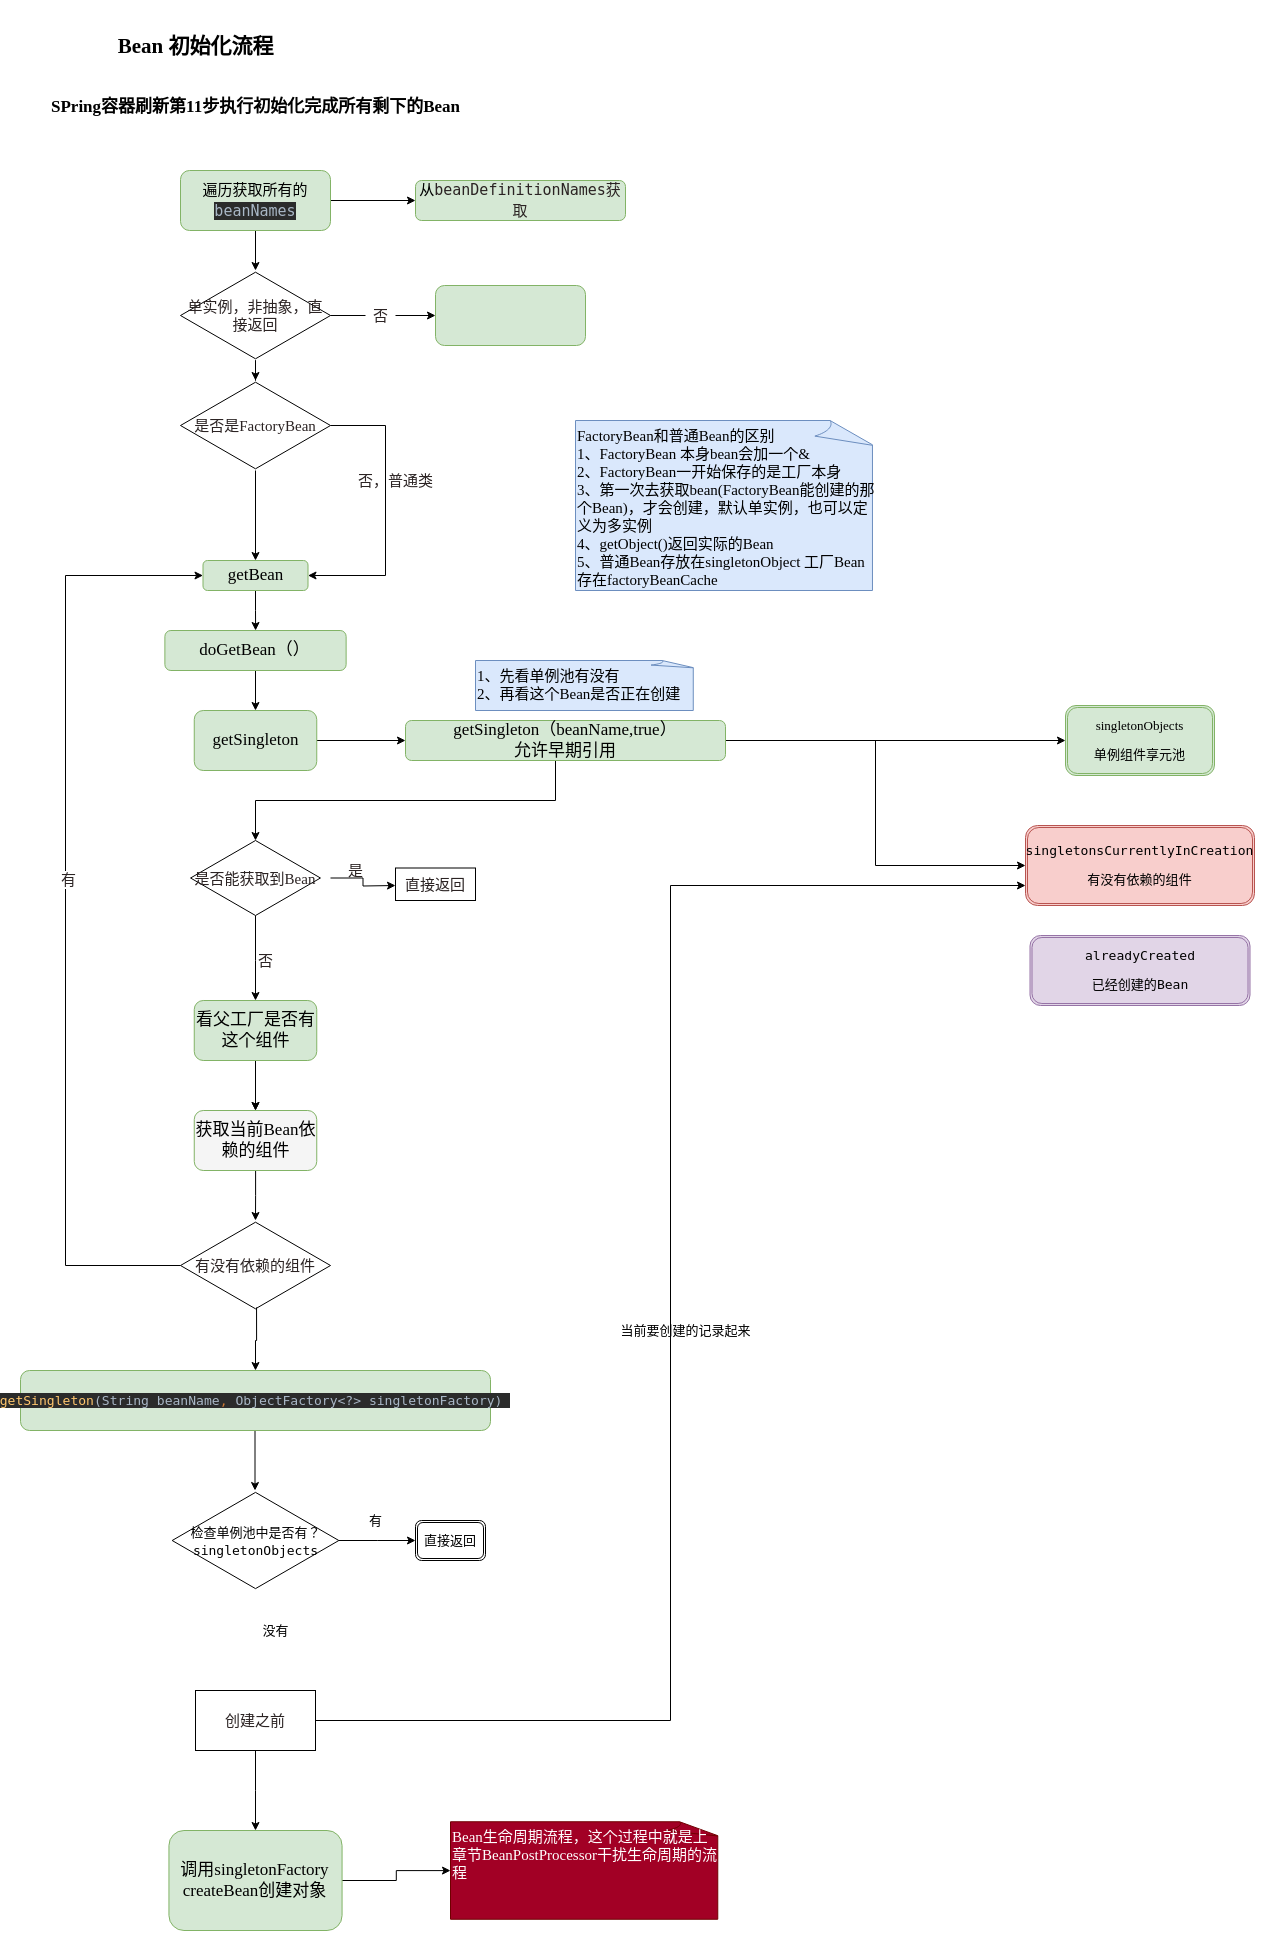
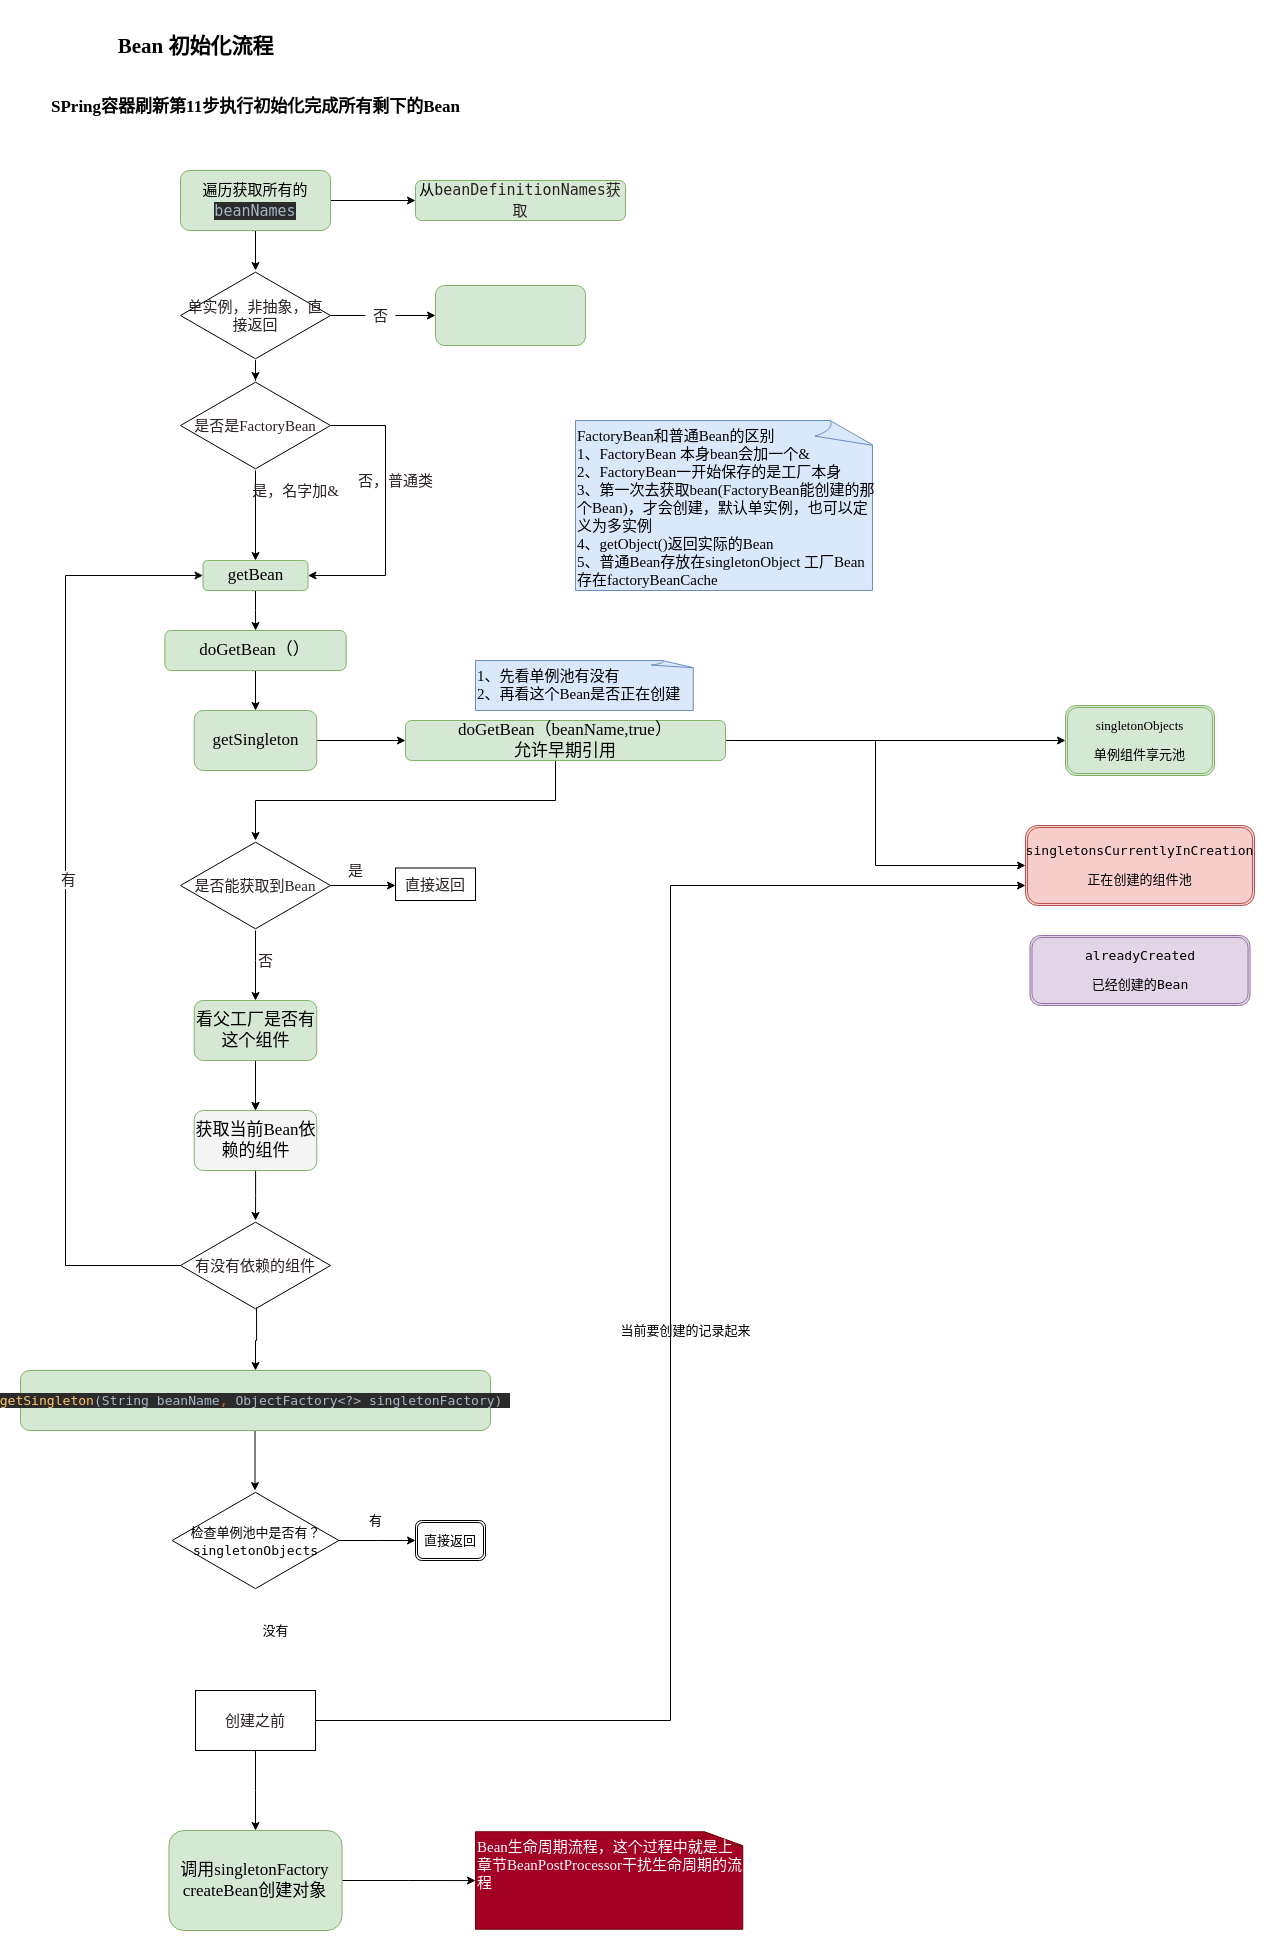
node "是，名字加&": added
node "getSingleton（beanName,true） 允许早期引用": label "getSingleton（beanName,true） 允许早期引用" -> "doGetBean（beanName,true） 允许早期引用"
node "singletonsCurrentlyInCreation有没有依赖的组件": label "singletonsCurrentlyInCreation有没有依赖的组件" -> "singletonsCurrentlyInCreation正在创建的组件池"
node "是否能获取到Bean": size 150x75 -> 150x90
node "Bean生命周期流程，这个过程中就是上章节BeanPostProcessor干扰生命周期的流程": moved (586, 1871) -> (611, 1881)
